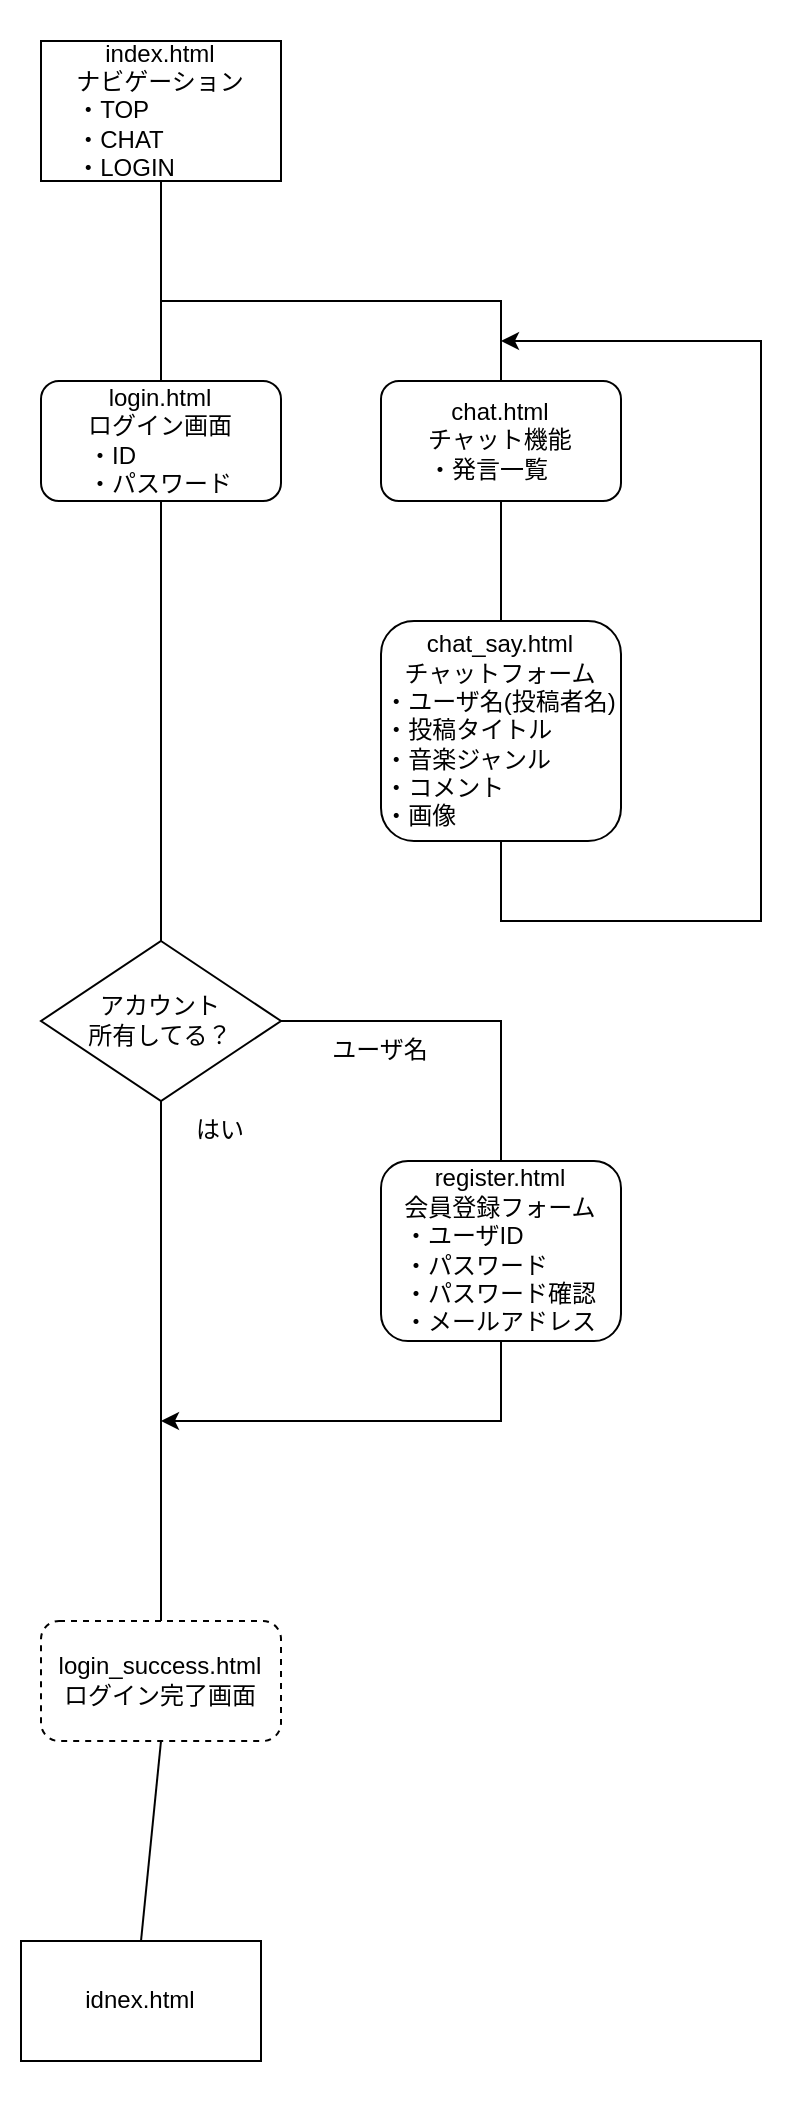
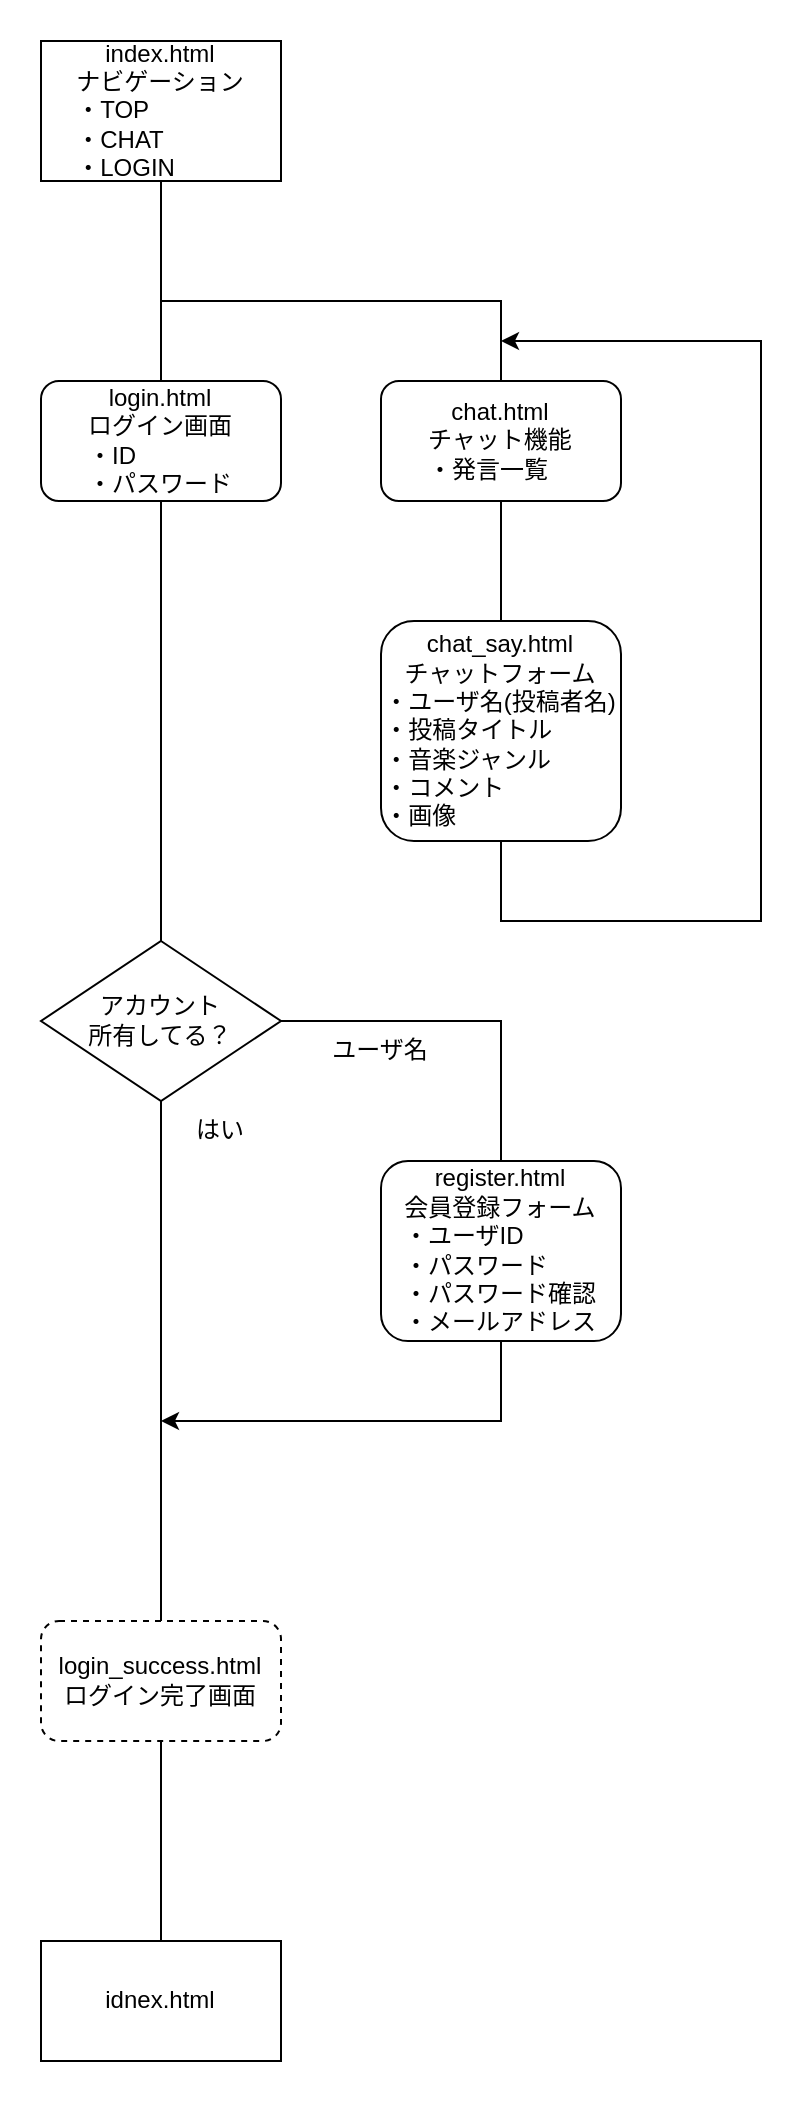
node "idnex.html": moved (141, 2001) -> (161, 2001)
